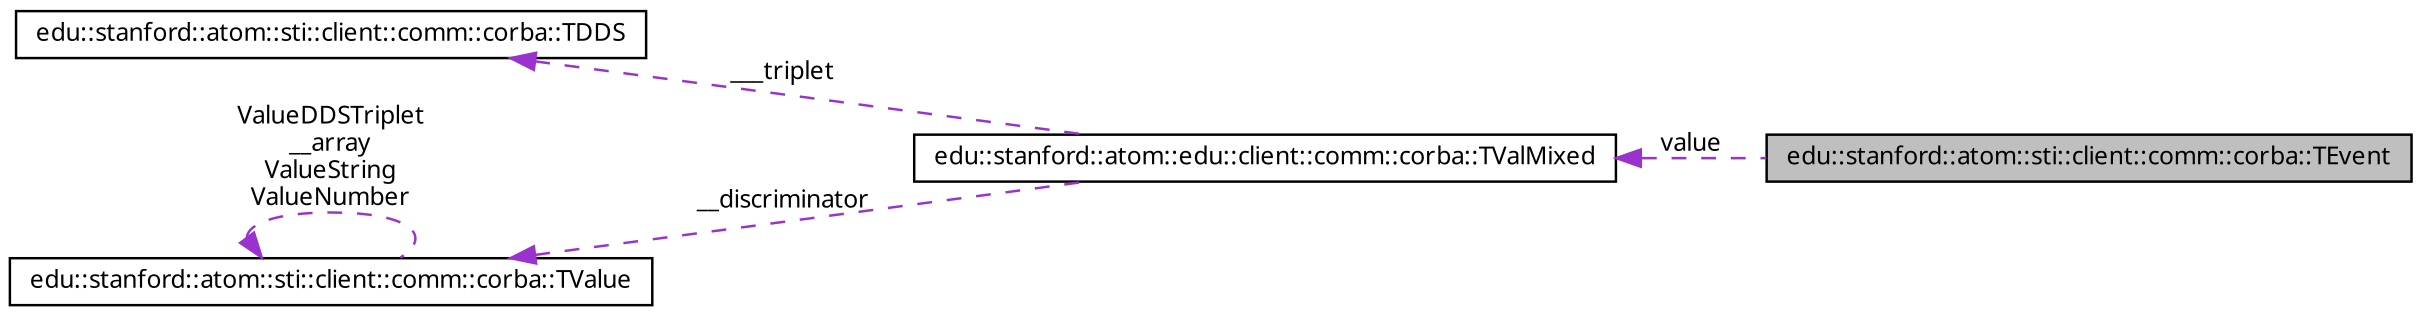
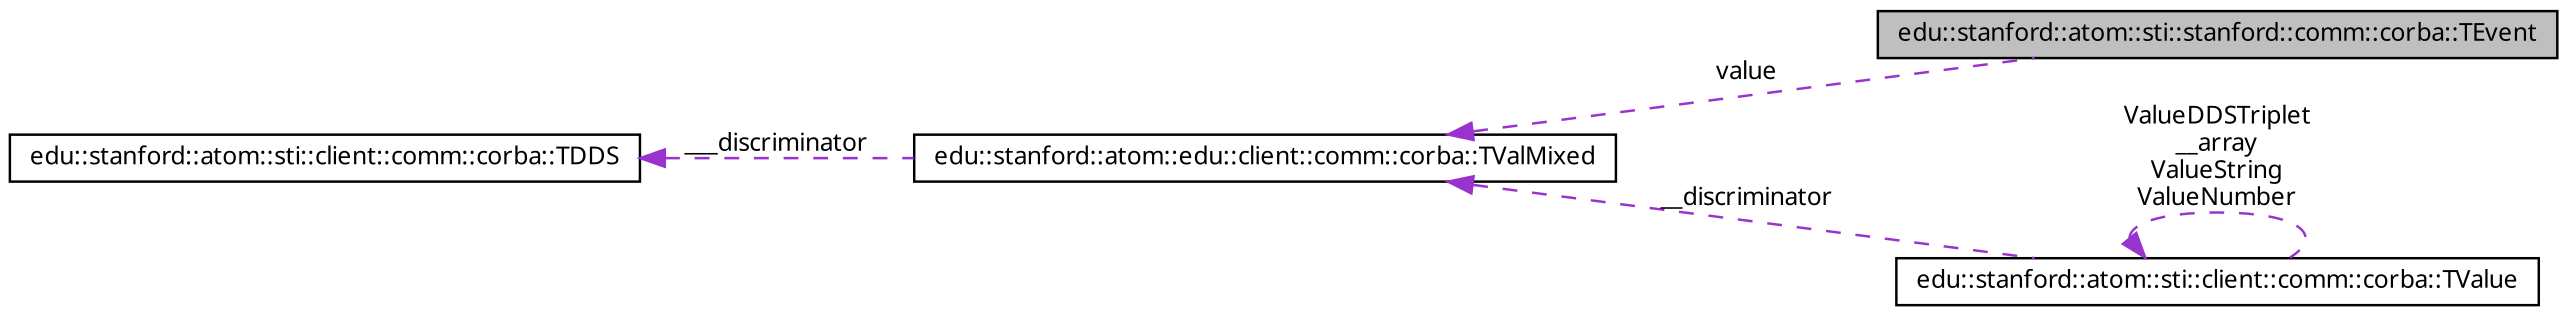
edge "edu::stanford::atom::edu::client::comm::corba::TValMixed" -> "edu::stanford::atom::sti::client::comm::corba::TDDS": label "___triplet" -> "___discriminator"
node "edu::stanford::atom::sti::client::comm::corba::TEvent": label "edu::stanford::atom::sti::client::comm::corba::TEvent" -> "edu::stanford::atom::sti::stanford::comm::corba::TEvent"
edge "edu::stanford::atom::edu::client::comm::corba::TValMixed" -> "edu::stanford::atom::sti::client::comm::corba::TValue": reversed
